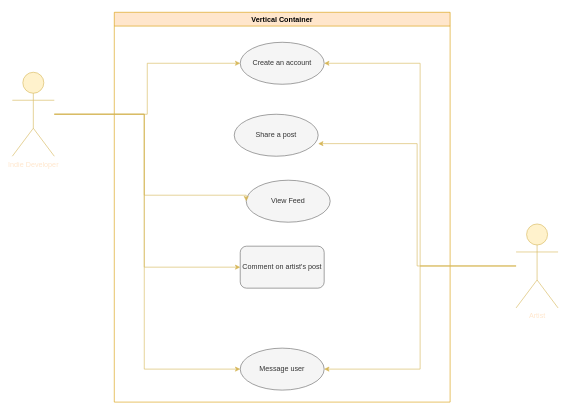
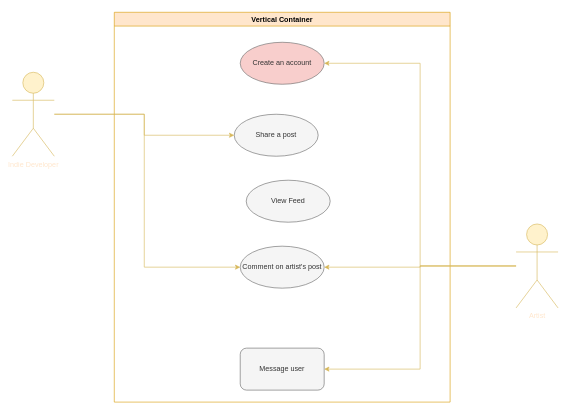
edge "Indie Developer" -> "Create an account": now "Indie Developer" -> "Share a post"
node "Create an account": fillcolor #f5f5f5 -> #f8cecc
edge "Artist" -> "Share a post": now "Artist" -> "Comment on artist's post"
edge "Indie Developer" -> "View Feed": removed
node "Comment on artist's post": shape rounded rectangle -> ellipse
edge "Indie Developer" -> "Message user": removed
node "Message user": shape ellipse -> rounded rectangle
